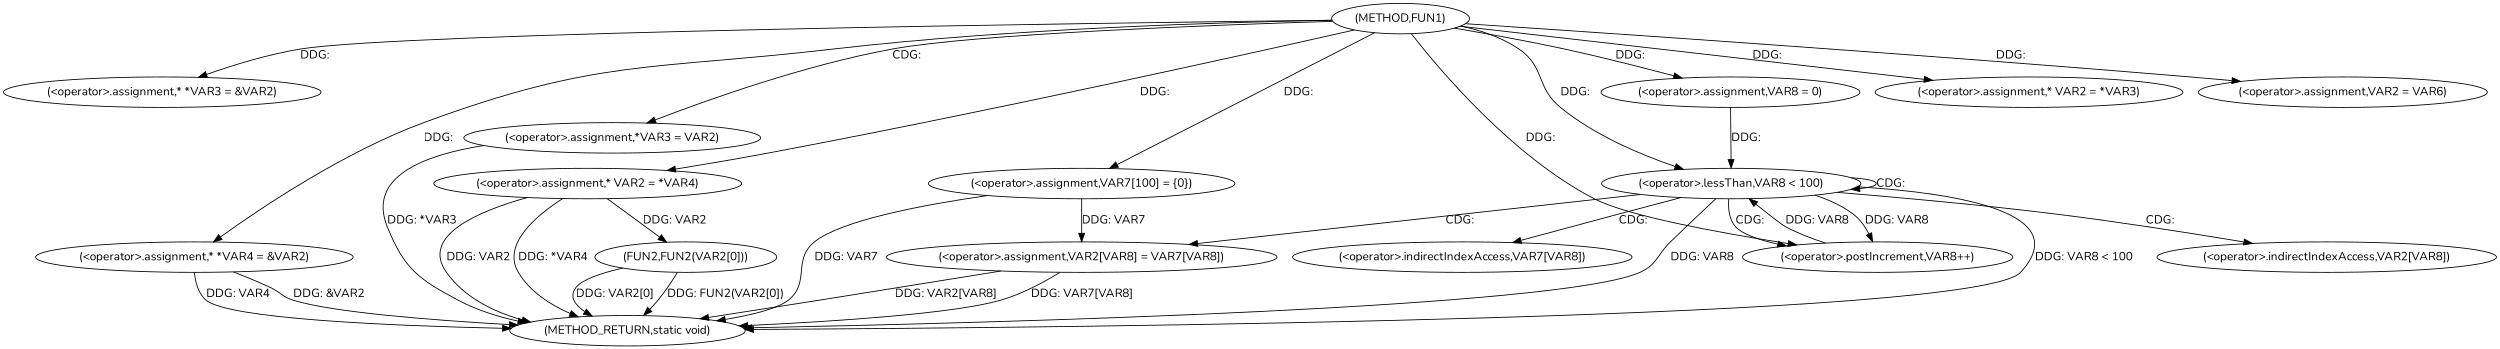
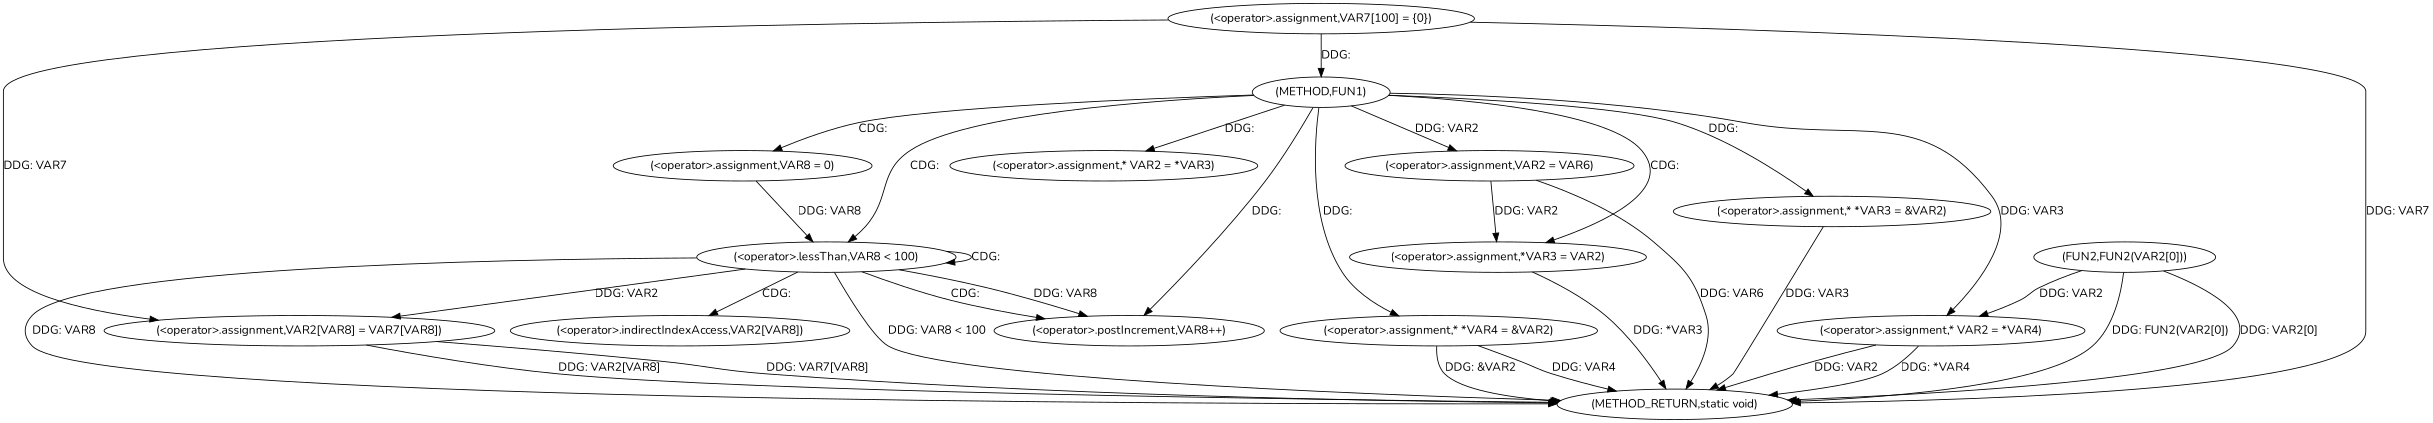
edge "(METHOD,FUN1)" -> "(<operator>.assignment,VAR8 = 0)": label "DDG: " -> "CDG: "
edge "(METHOD,FUN1)" -> "(<operator>.assignment,VAR2 = VAR6)": label "DDG: " -> "DDG: VAR2"
edge "(METHOD,FUN1)" -> "(<operator>.assignment,* VAR2 = *VAR4)": label "DDG: " -> "DDG: VAR3"
edge "(METHOD,FUN1)" -> "(<operator>.lessThan,VAR8 < 100)": label "DDG: " -> "CDG: "
edge "(METHOD,FUN1)" -> "(<operator>.assignment,VAR7[100] = {0})": reversed
edge "(<operator>.assignment,VAR8 = 0)" -> "(<operator>.lessThan,VAR8 < 100)": label "DDG: " -> "DDG: VAR8"
edge "(<operator>.assignment,VAR2 = VAR6)" -> "(<operator>.assignment,*VAR3 = VAR2)": added, label "DDG: VAR2"
edge "(<operator>.assignment,* VAR2 = *VAR4)" -> "(FUN2,FUN2(VAR2[0]))": reversed
edge "(<operator>.lessThan,VAR8 < 100)" -> "(<operator>.assignment,VAR2[VAR8] = VAR7[VAR8])": label "CDG: " -> "DDG: VAR2"
edge "(<operator>.postIncrement,VAR8++)" -> "(<operator>.lessThan,VAR8 < 100)": removed, label "DDG: VAR8"
edge "(<operator>.assignment,VAR2 = VAR6)" -> "(METHOD_RETURN,static void)": added, label "DDG: VAR6"
node "(<operator>.indirectIndexAccess,VAR7[VAR8])": removed
edge "(<operator>.assignment,* *VAR3 = &VAR2)" -> "(METHOD_RETURN,static void)": added, label "DDG: VAR3"
